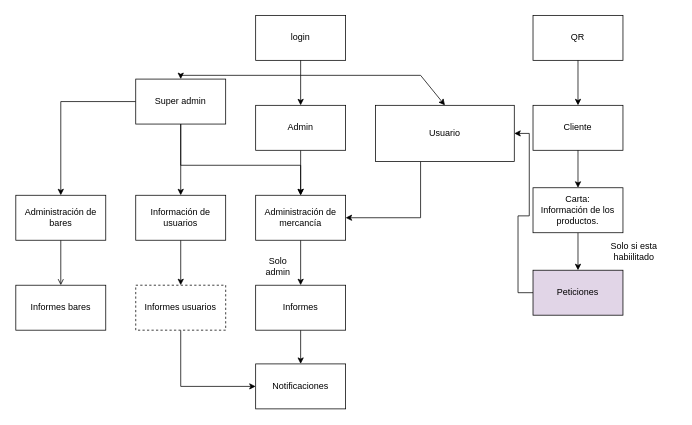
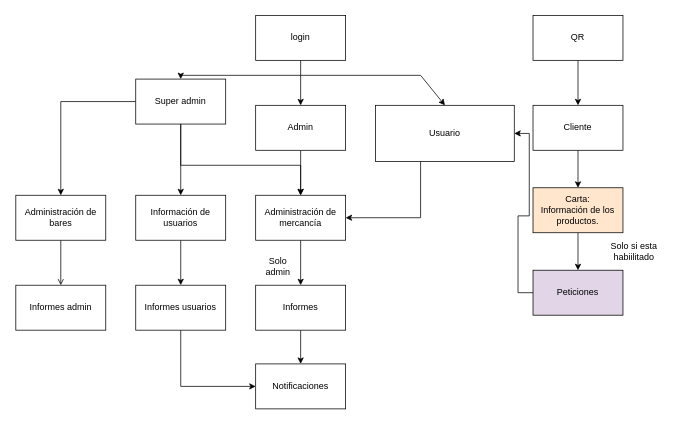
node "Carta: Información de los productos.": fillcolor #ffffff -> #ffe6cc
node "Informes bares": label "Informes bares" -> "Informes admin"
node "Informes usuarios": style dashed -> solid
